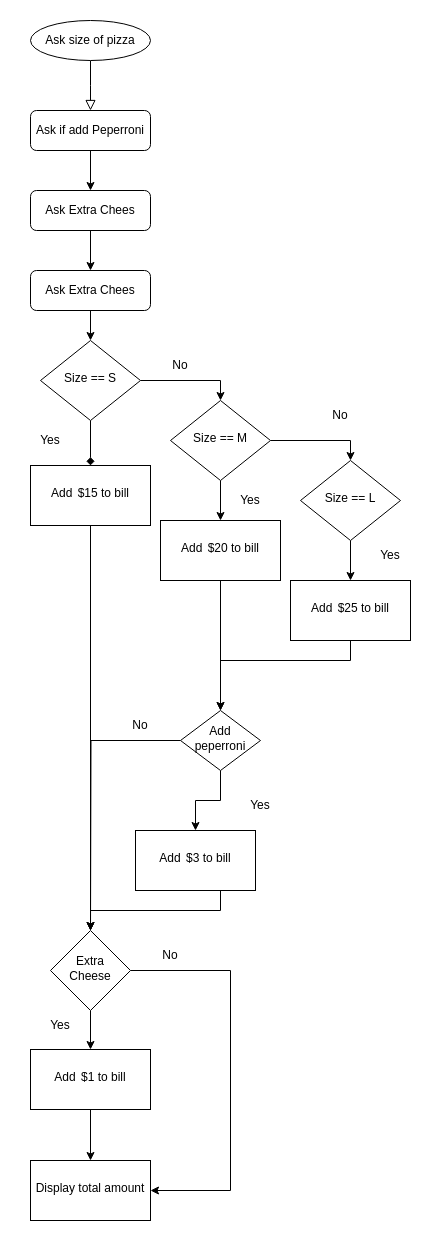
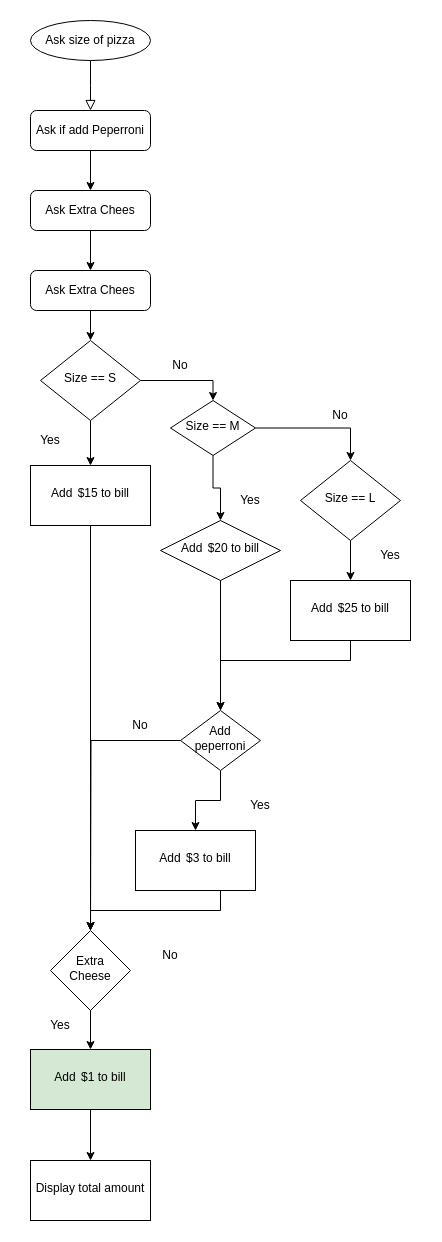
node "Size == M": size 100x80 -> 85x55
edge "Size == S" -> "Add $15 to bill": arrowhead diamond -> classic
node "Add $20 to bill": shape rectangle -> diamond
edge "Extra Cheese" -> "Display total amount": removed
node "Add $1 to bill": fillcolor #ffffff -> #d5e8d4
